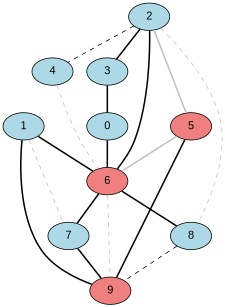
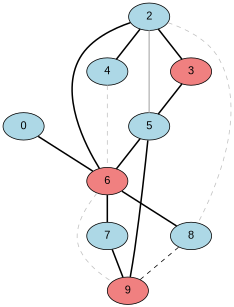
edge "2" -- "4": style dashed -> bold
node "3": fillcolor lightblue -> lightcoral
edge "3" -- "0": now "3" -- "5"
node "1": removed
node "5": fillcolor lightcoral -> lightblue
edge "5" -- "6": color gray -> black
